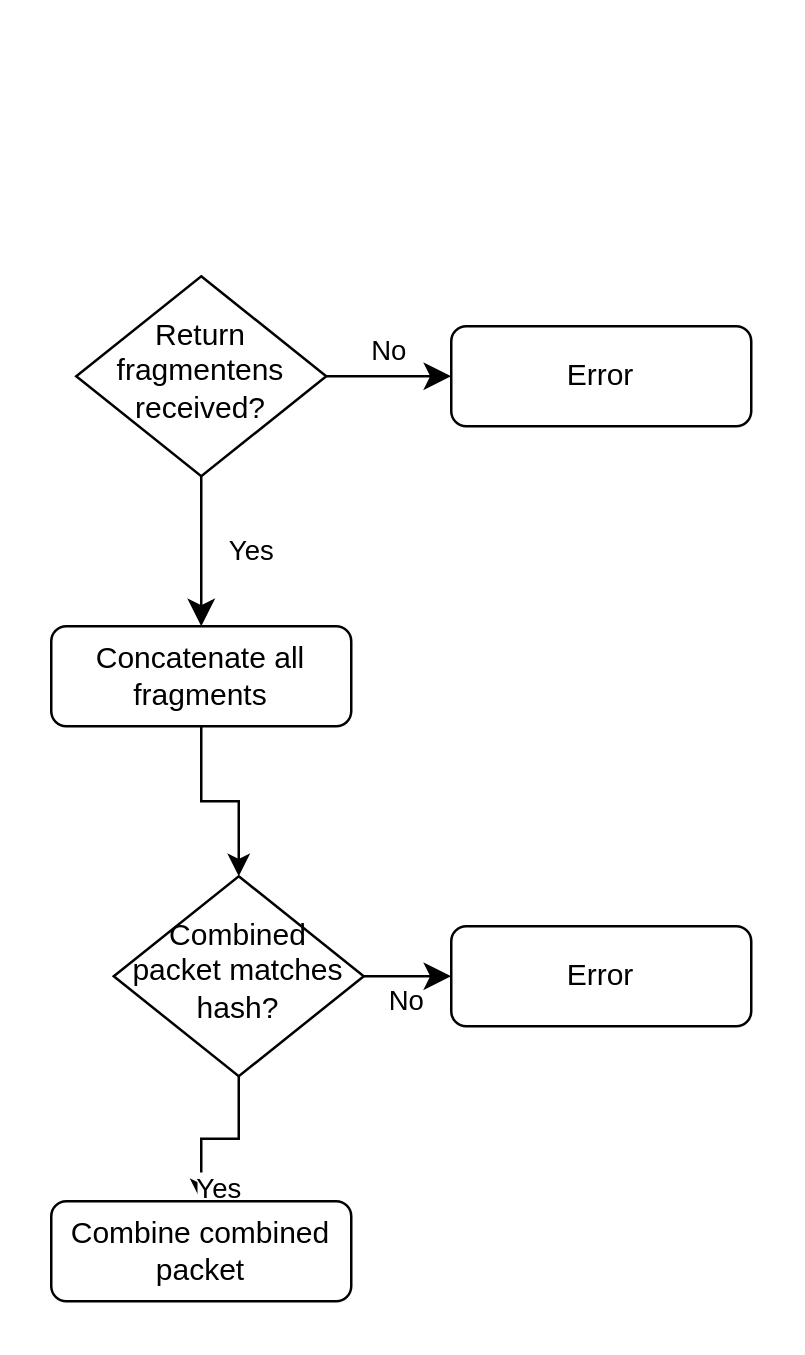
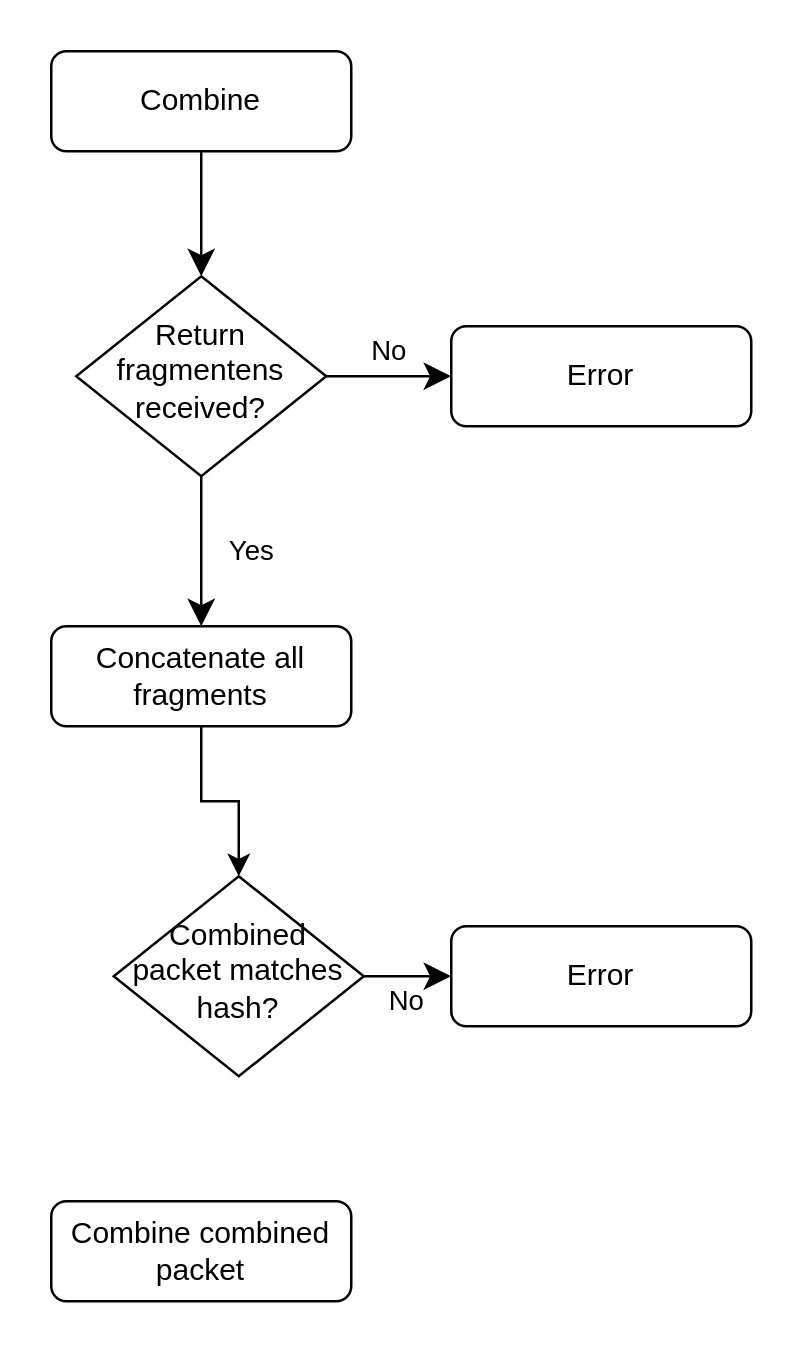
node "Combine": added
edge "Combine" -> "Return fragmentens received?": added
edge "Combined packet matches hash?" -> "Combine combined packet": removed, label "Yes"
